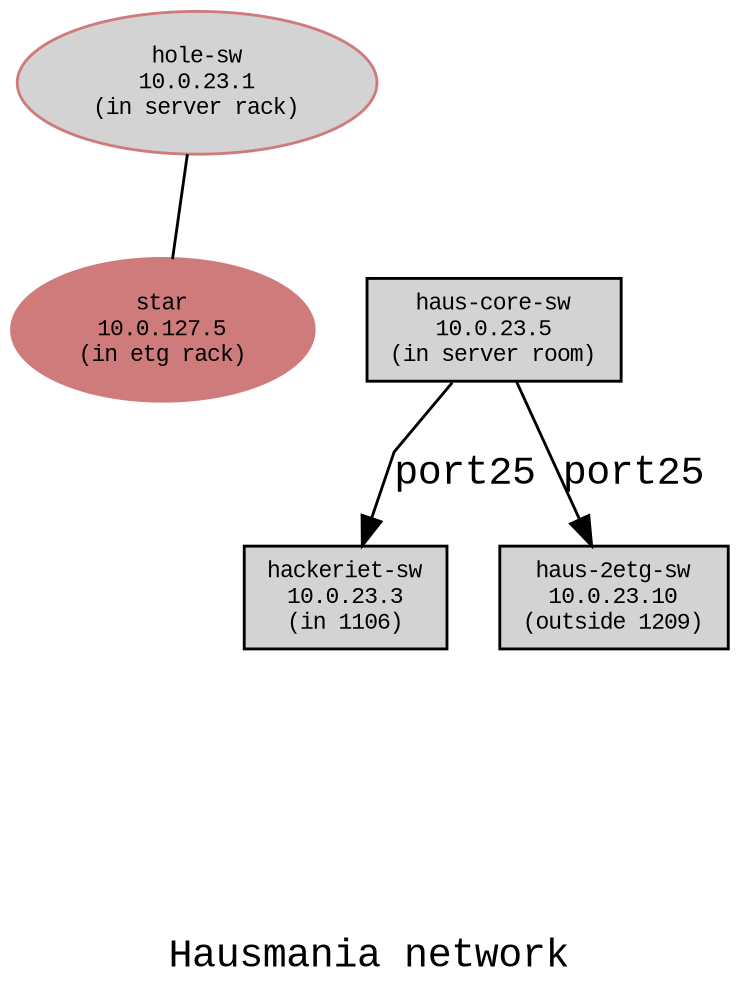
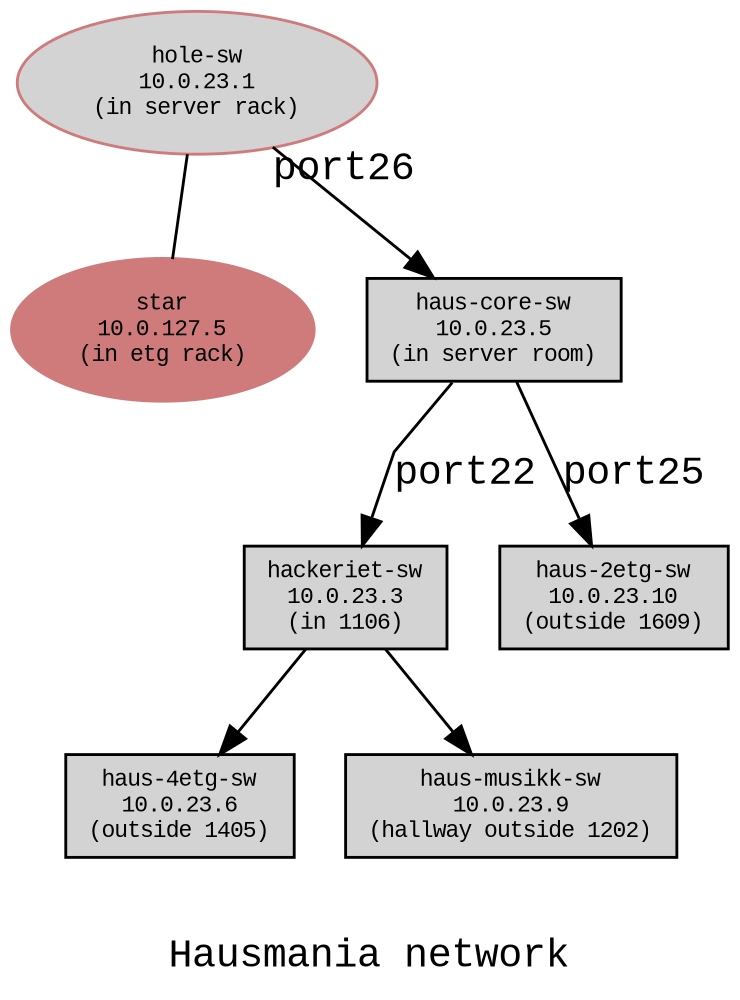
edge "hole-sw 10.0.23.1 (in server rack)" -- "haus-core-sw 10.0.23.5 (in server room)": added
edge "haus-core-sw 10.0.23.5 (in server room)" -- "hackeriet-sw 10.0.23.3 (in 1106)": label "port25" -> "port22"
node "haus-2etg-sw 10.0.23.10 (outside 1209)": label "haus-2etg-sw 10.0.23.10 (outside 1209)" -> "haus-2etg-sw 10.0.23.10 (outside 1609)"
node "haus-4etg-sw 10.0.23.6 (outside 1405)": added
node "haus-musikk-sw 10.0.23.9 (hallway outside 1202)": added
